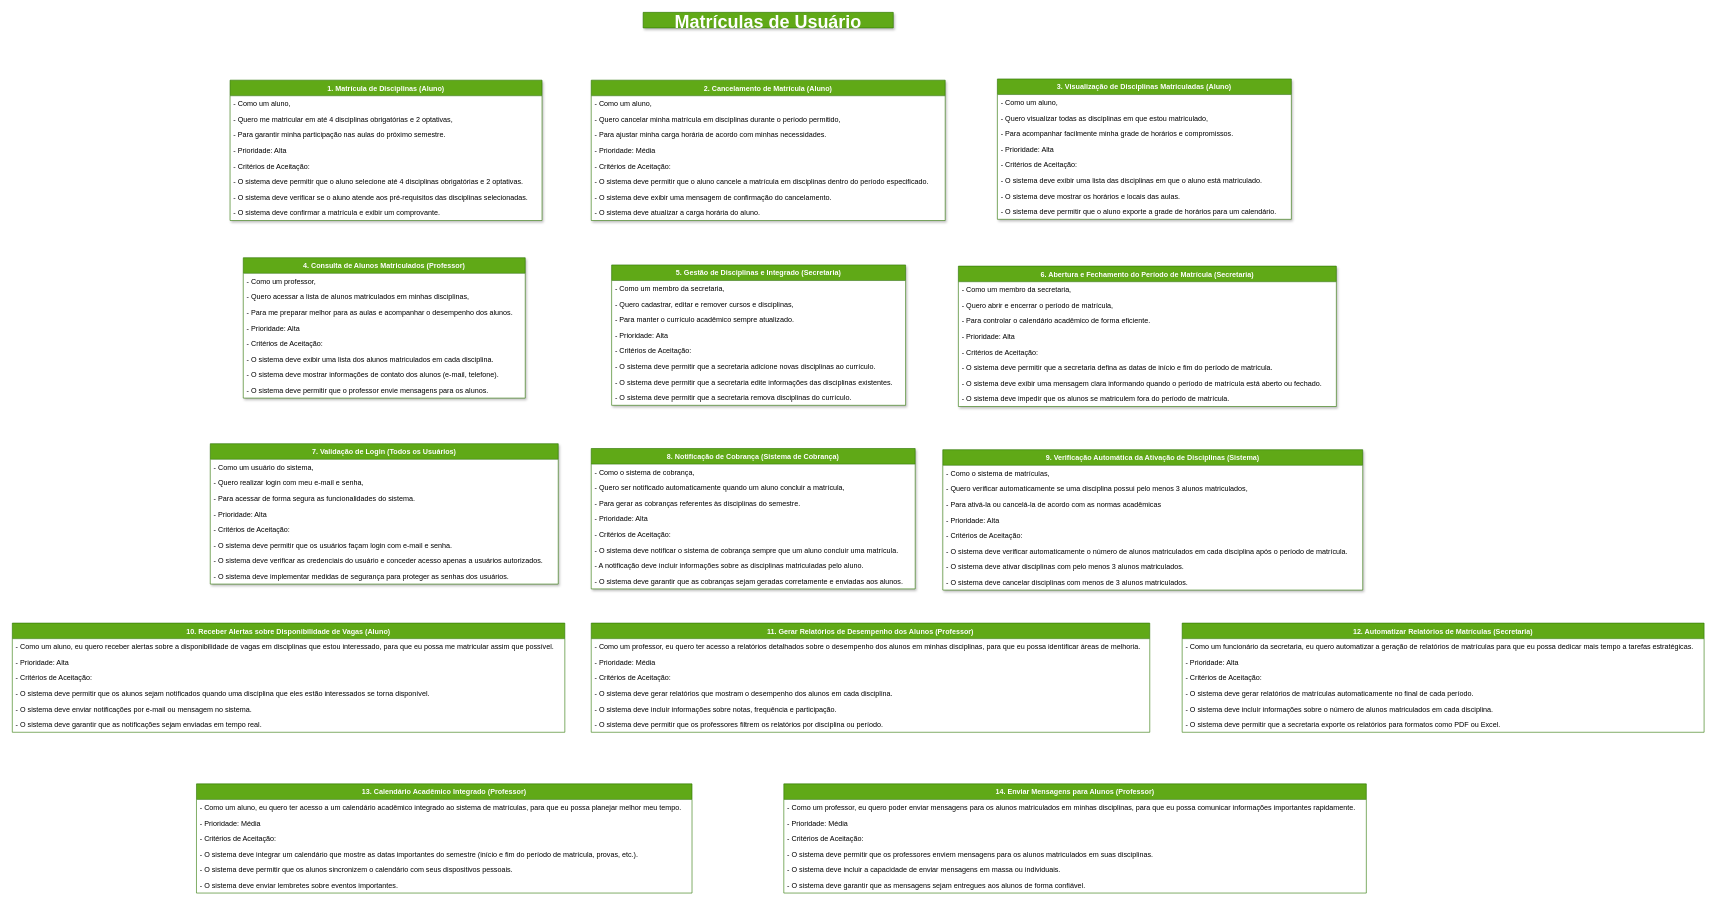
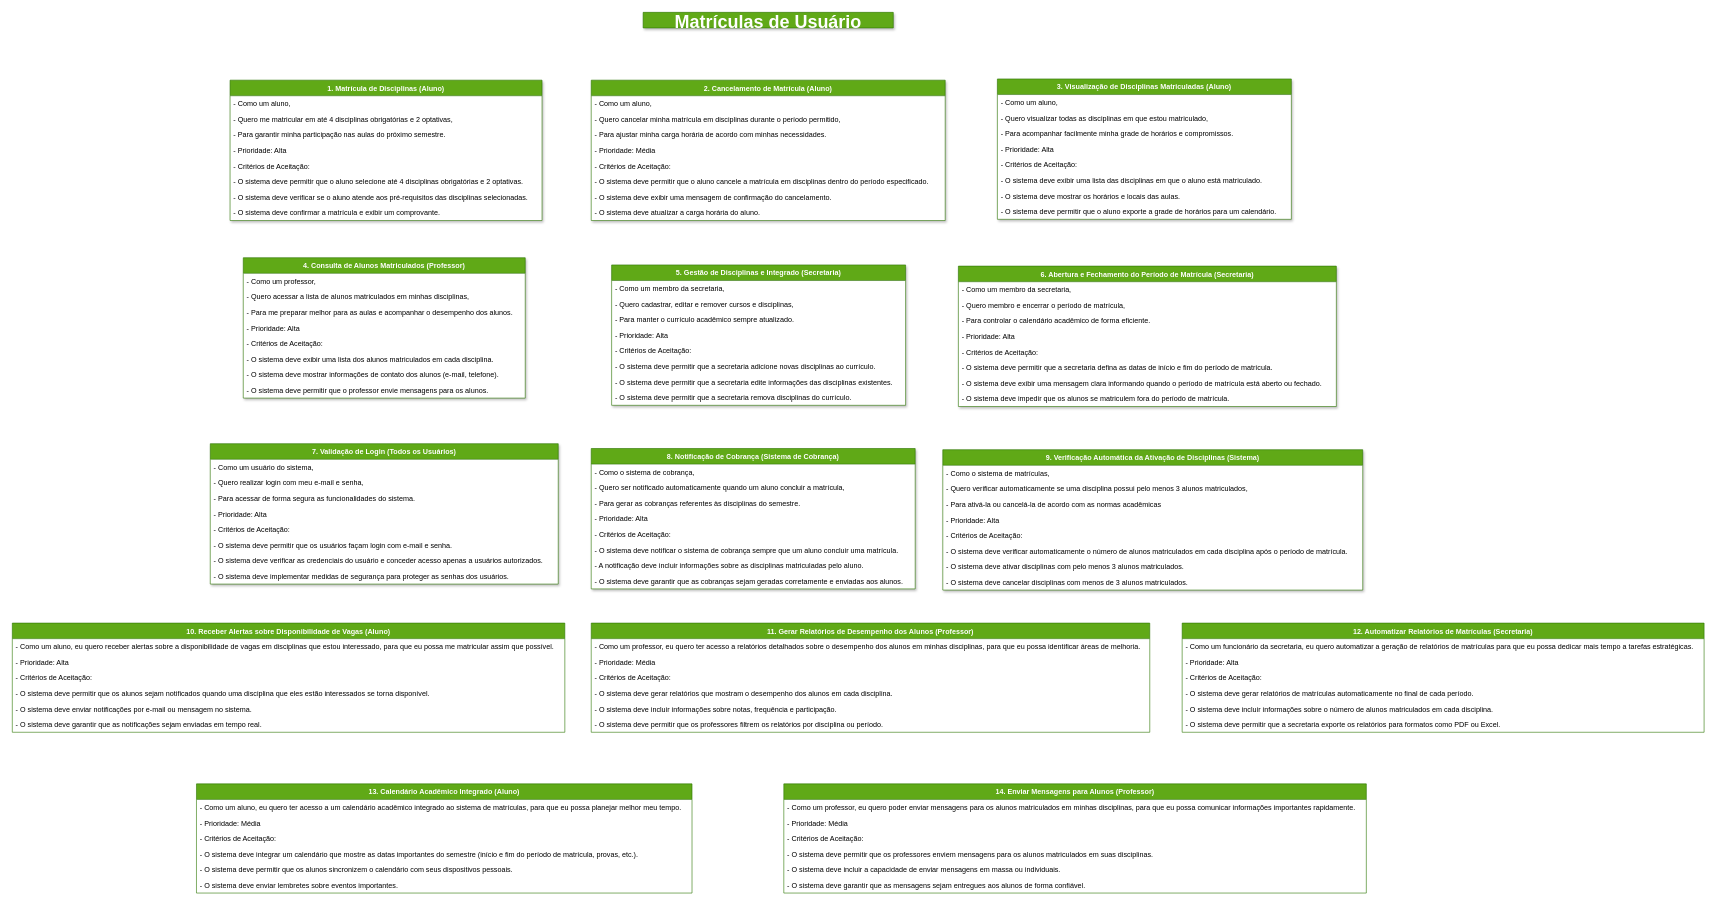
node "- Quero abrir e encerrar o período de matrícula,": label "- Quero abrir e encerrar o período de matrícula," -> "- Quero membro e encerrar o período de matrícula,"
node "13. Calendário Acadêmico Integrado (Professor)": label "13. Calendário Acadêmico Integrado (Professor)" -> "13. Calendário Acadêmico Integrado (Aluno)"
